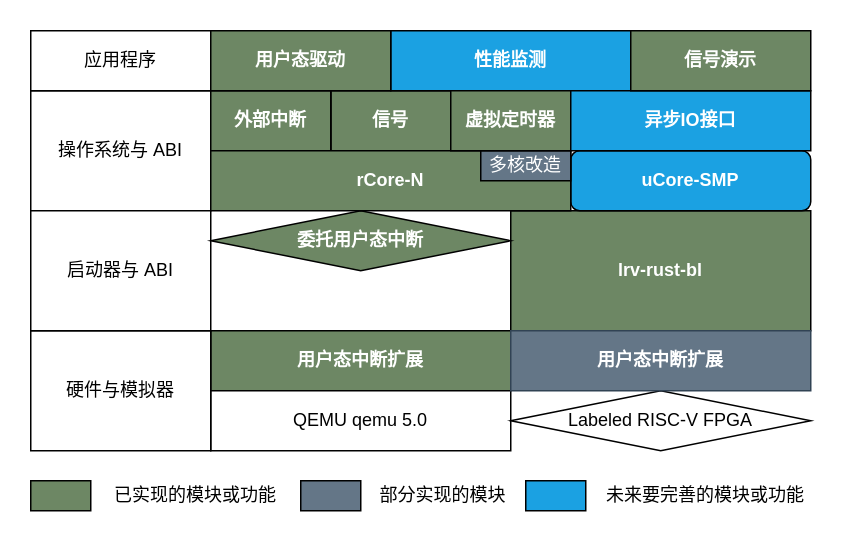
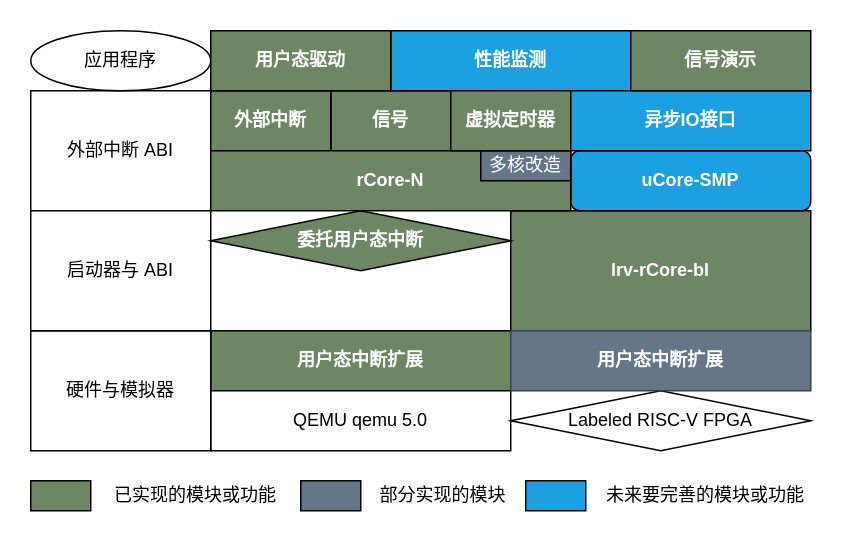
node "应用程序": shape rectangle -> ellipse
node "操作系统与 ABI": label "操作系统与 ABI" -> "外部中断 ABI"
node "lrv-rust-bl": label "lrv-rust-bl" -> "lrv-rCore-bl"
